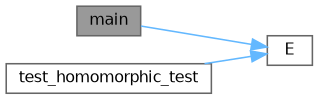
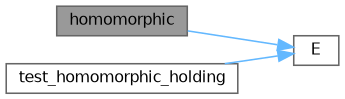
node "main": label "main" -> "homomorphic"
node "test_homomorphic_test": label "test_homomorphic_test" -> "test_homomorphic_holding"
